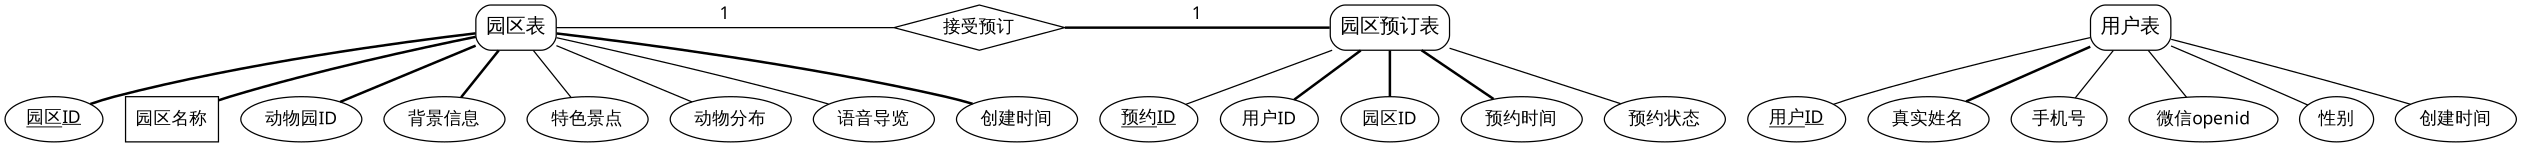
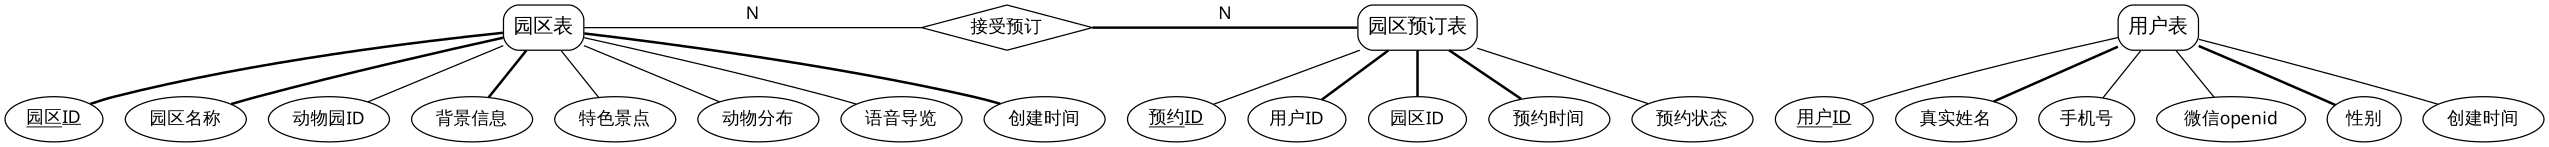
edge "园区表" -- "接受预订": label "1" -> "N"
edge "接受预订" -- "园区预订表": label "1" -> "N"
edge "园区表" -- "动物园ID": style bold -> solid
edge "用户表" -- "性别": style solid -> bold
node "园区名称": shape box -> ellipse
